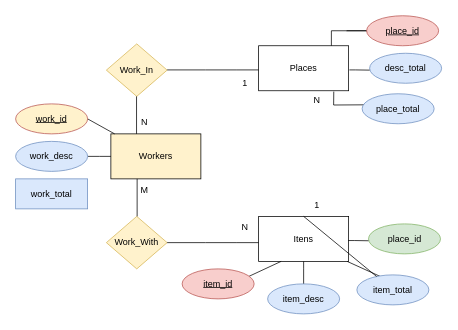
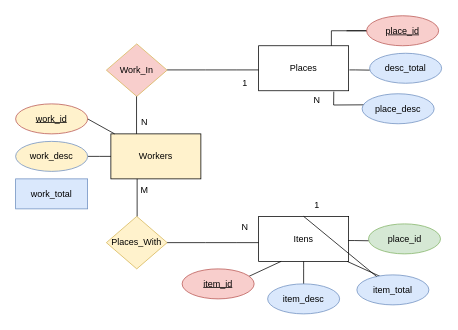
node "Work_In": fillcolor #fff2cc -> #f8cecc
node "place_total": label "place_total" -> "place_desc"
node "work_desc": fillcolor #dae8fc -> #fff2cc
node "Work_With": label "Work_With" -> "Places_With"
